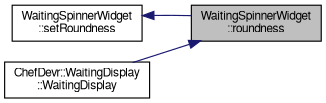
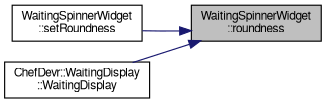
edge "WaitingSpinnerWidget ::roundness" -> "WaitingSpinnerWidget ::setRoundness": reversed
